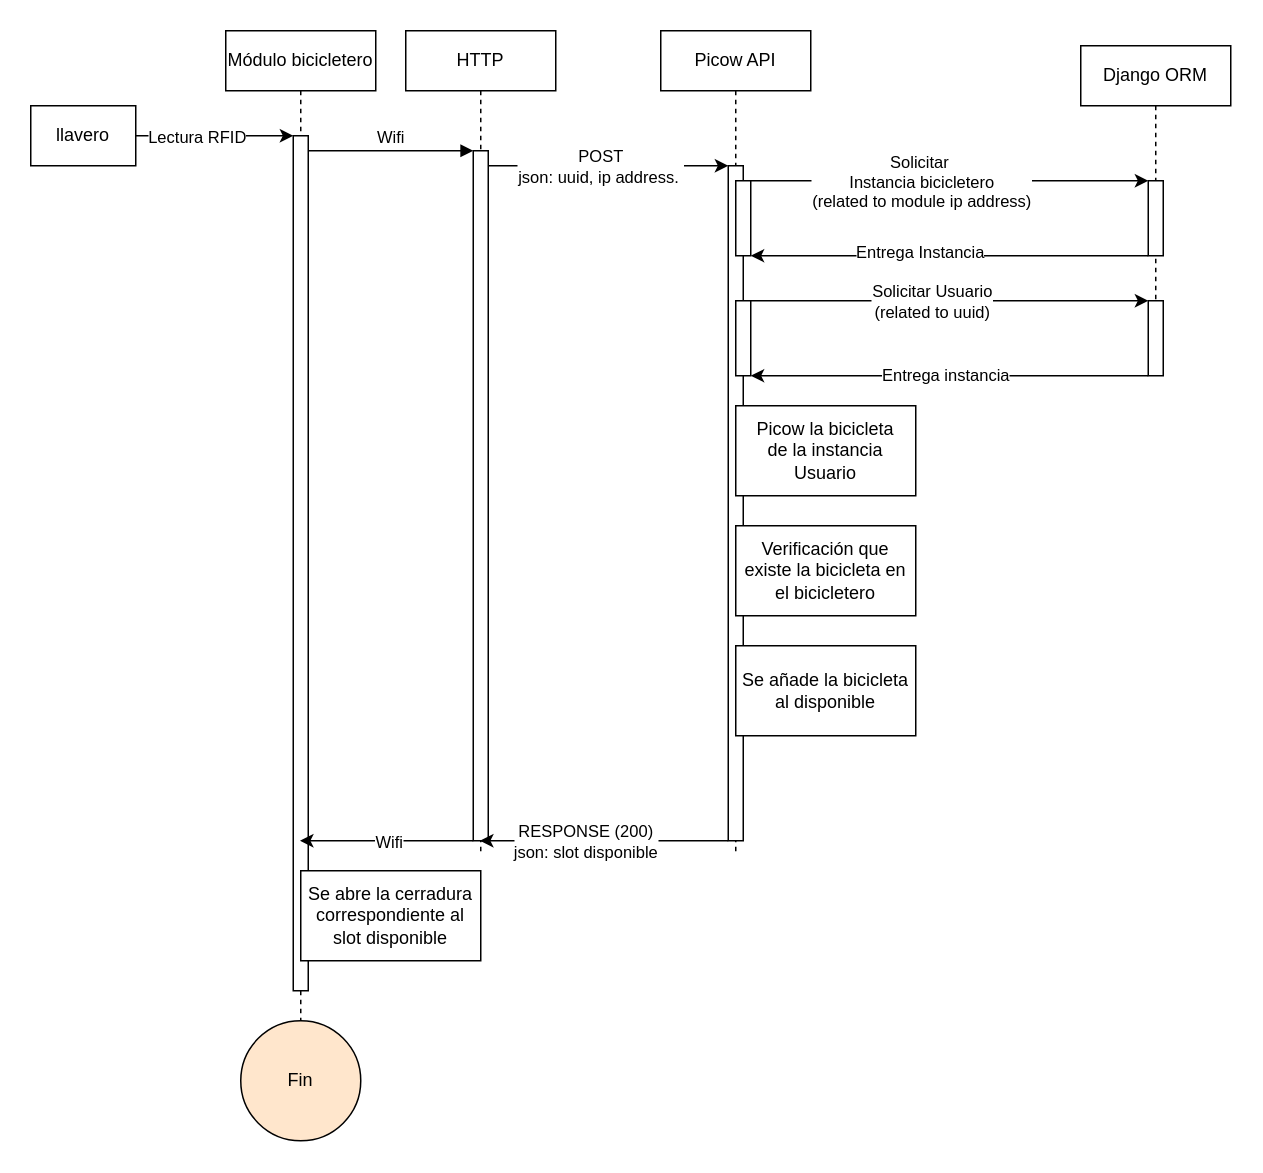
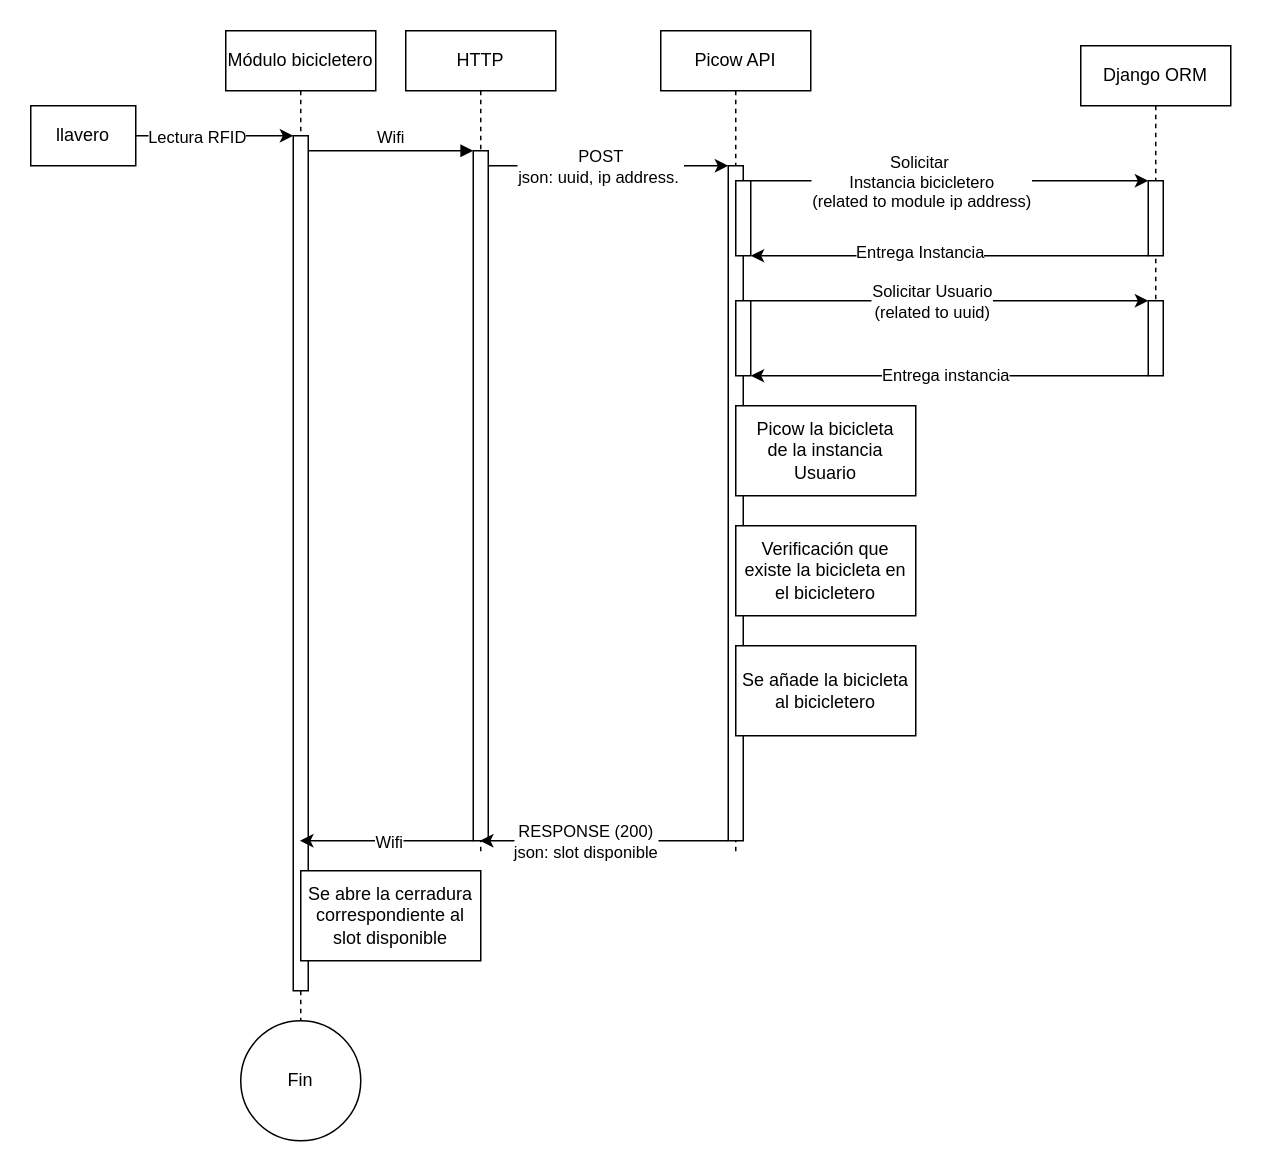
node "Se añade la bicicleta al disponible": label "Se añade la bicicleta al disponible" -> "Se añade la bicicleta al bicicletero"
node "Fin": fillcolor #ffe6cc -> #ffffff
